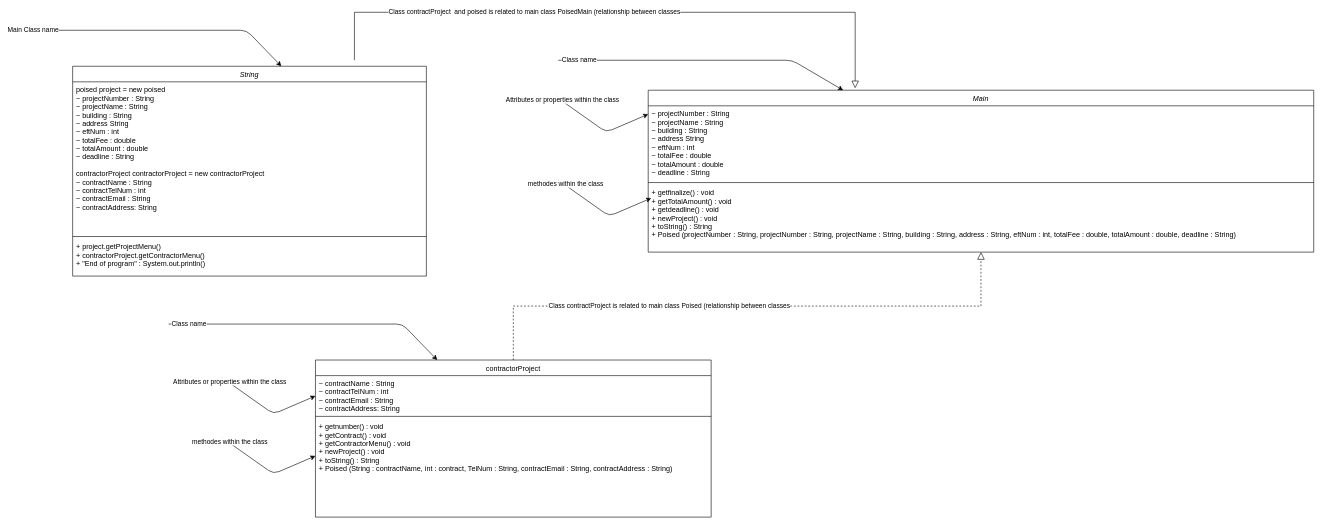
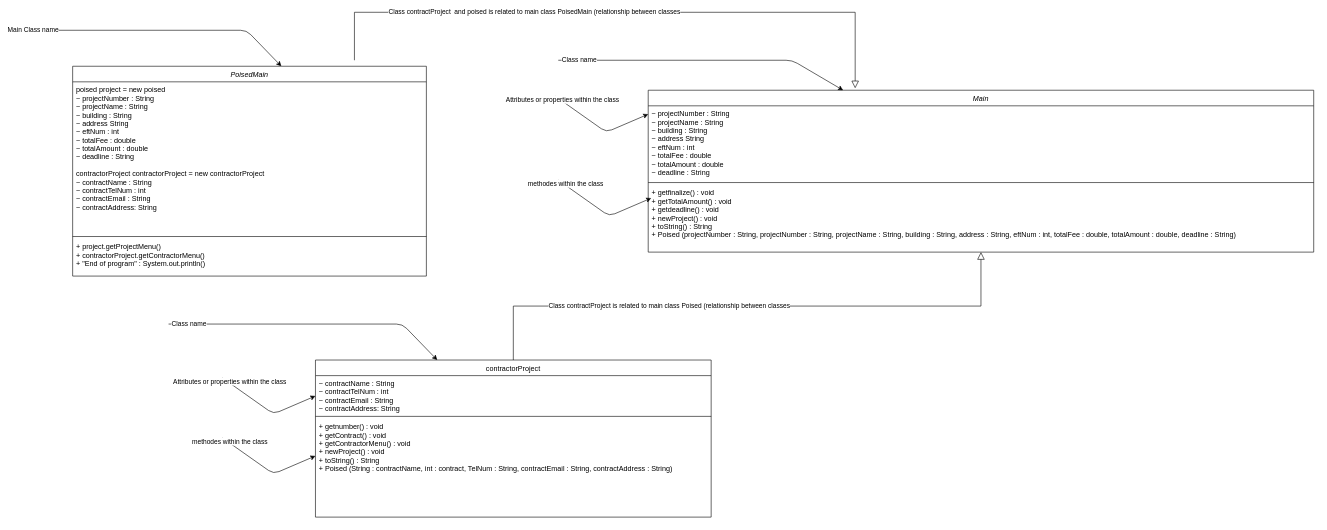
node "String": label "String" -> "PoisedMain"
edge "contractorProject" -> "Main": style dashed -> solid
